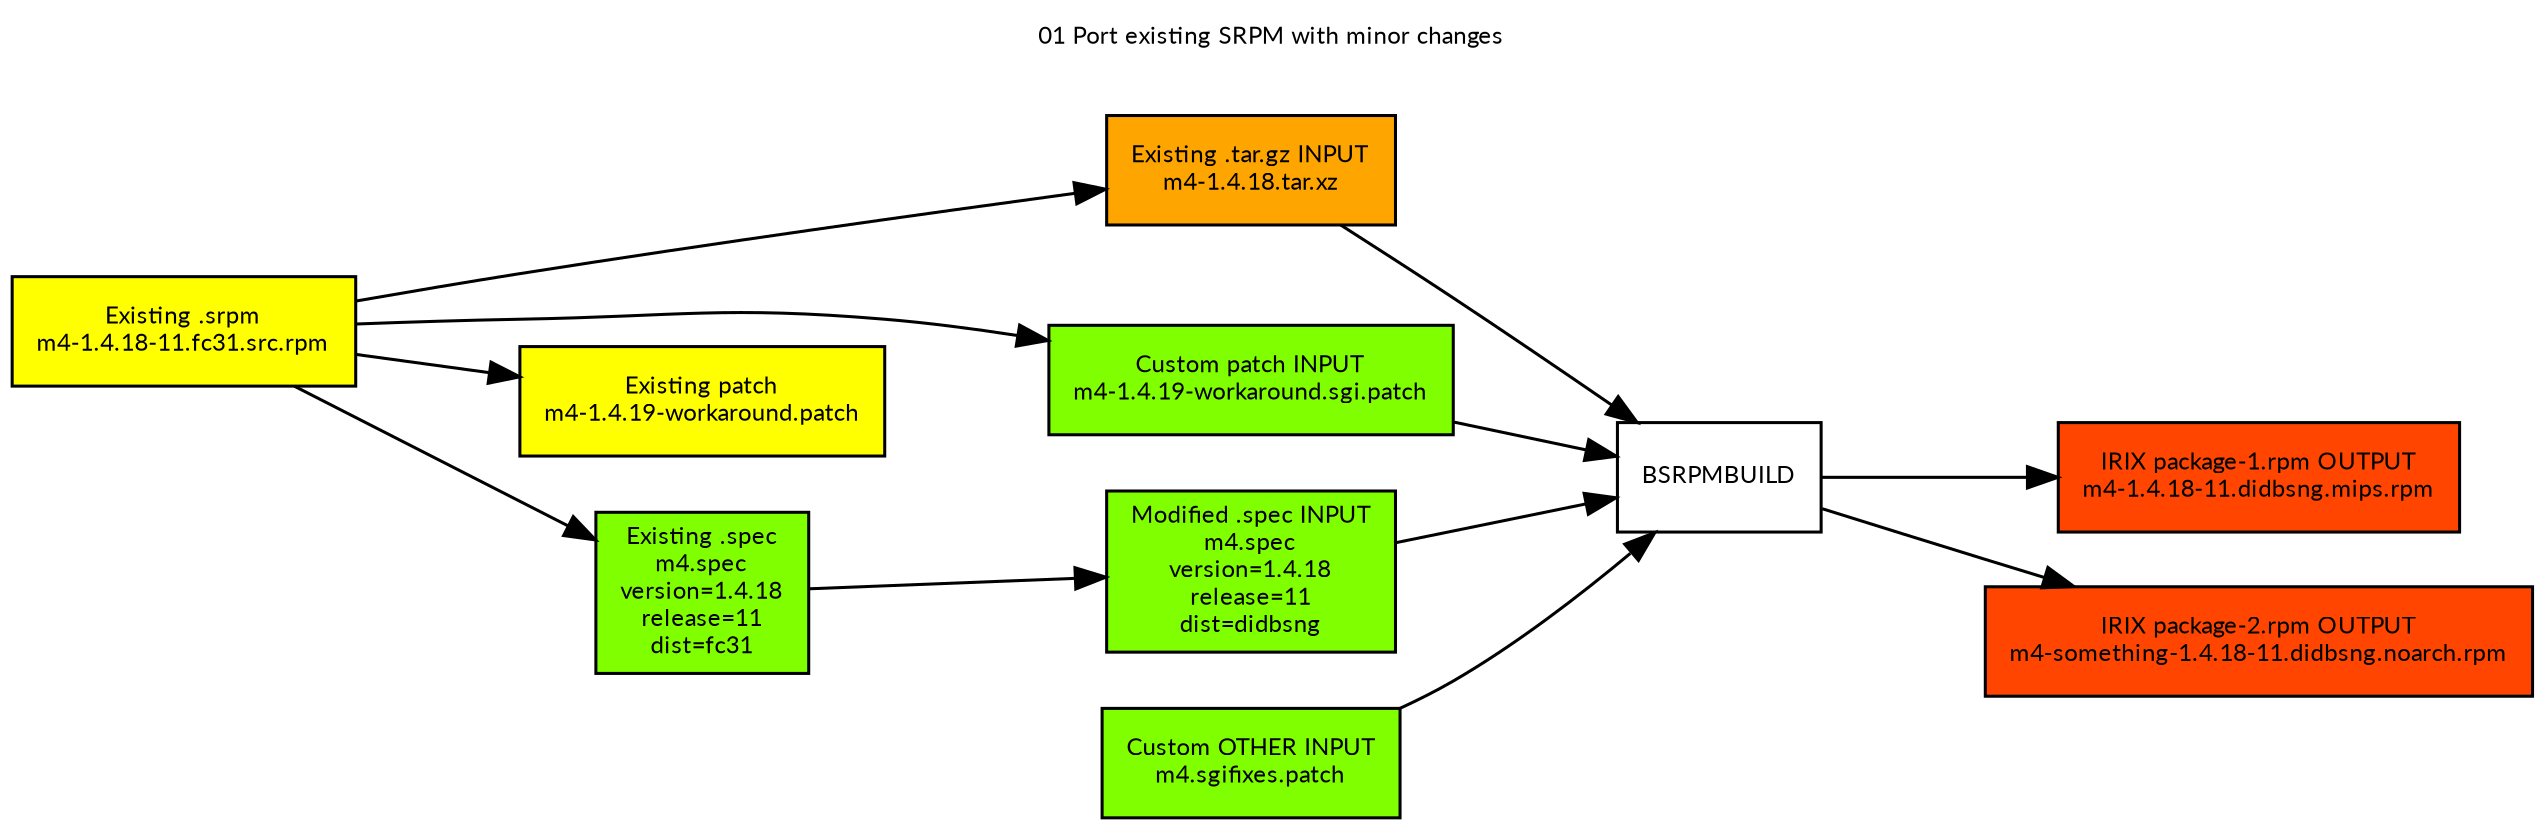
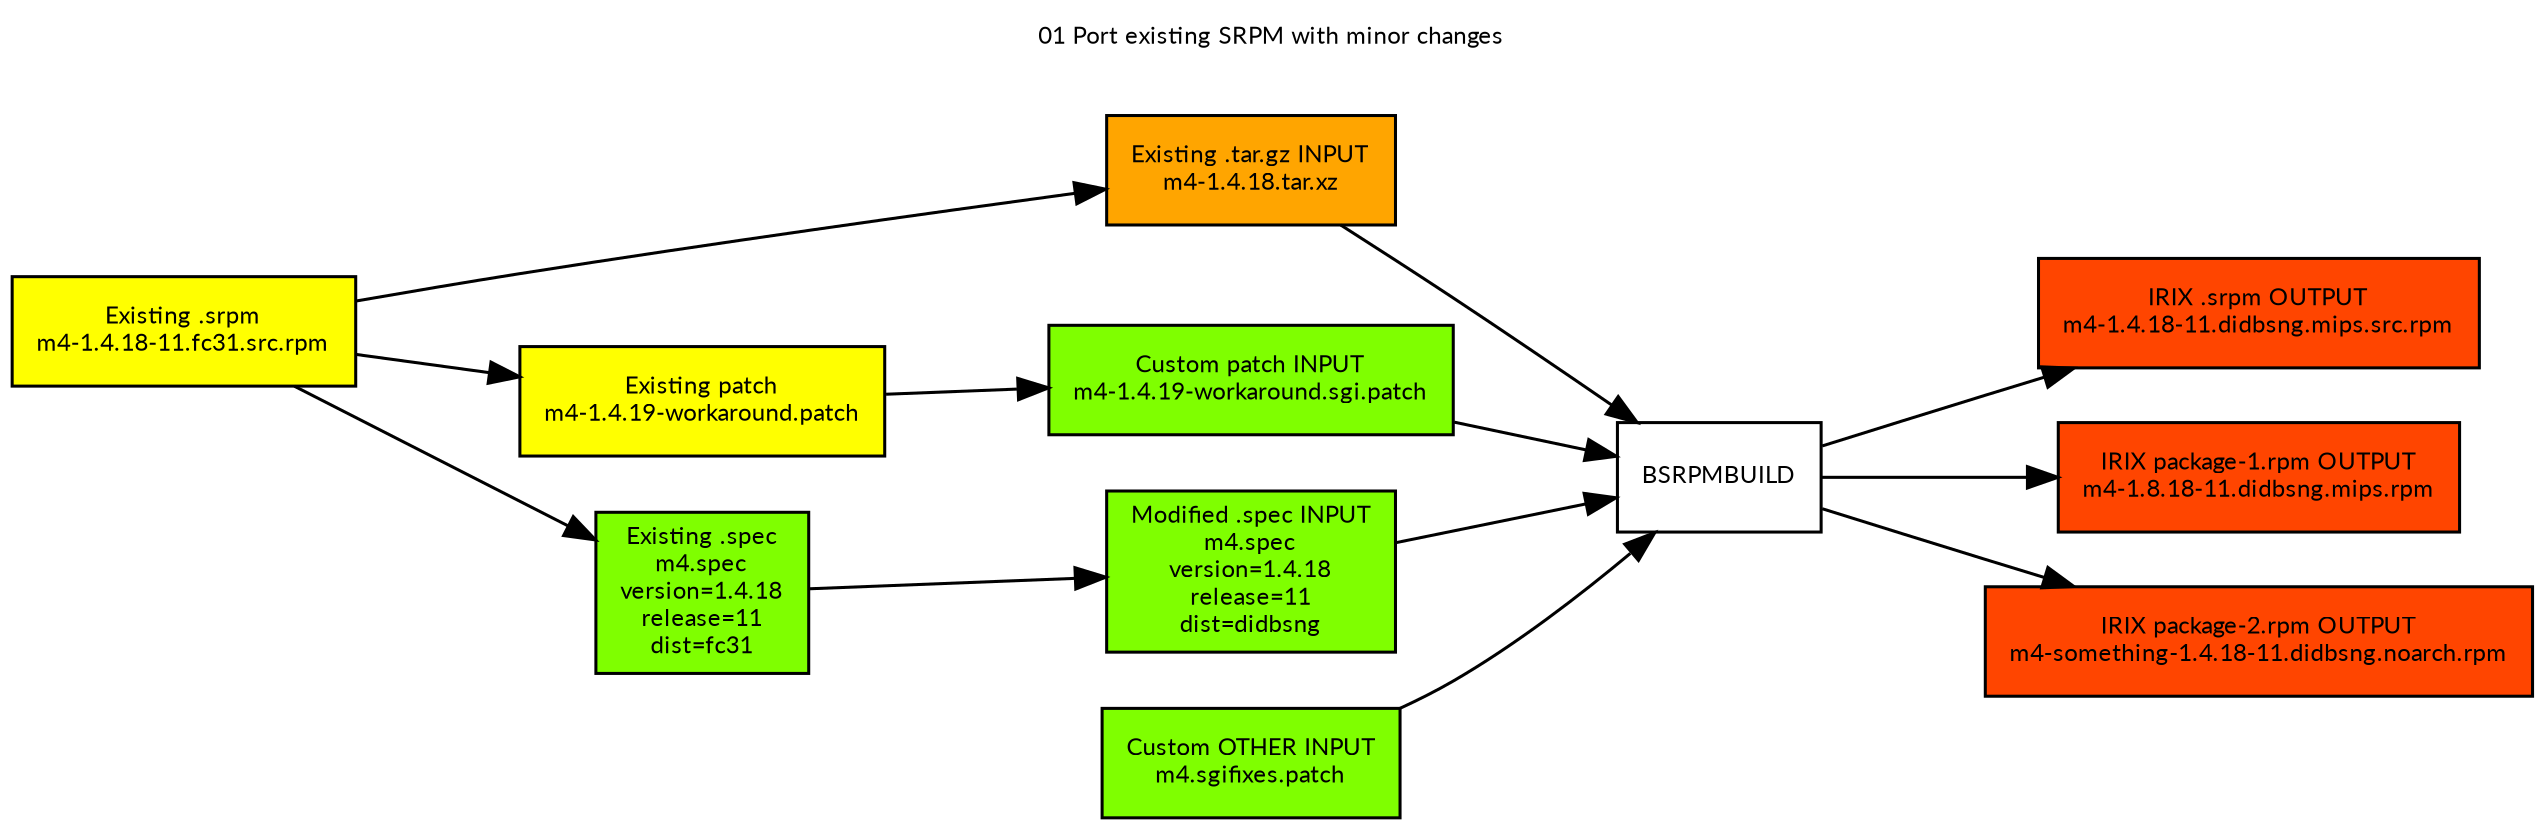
node "IRIX .srpm OUTPUT m4-1.4.18-11.didbsng.mips.src.rpm": added
edge "Existing .srpm m4-1.4.18-11.fc31.src.rpm" -> "Custom patch INPUT m4-1.4.19-workaround.sgi.patch": now "Existing patch m4-1.4.19-workaround.patch" -> "Custom patch INPUT m4-1.4.19-workaround.sgi.patch"
node "IRIX package-1.rpm OUTPUT m4-1.4.18-11.didbsng.mips.rpm": label "IRIX package-1.rpm OUTPUT m4-1.4.18-11.didbsng.mips.rpm" -> "IRIX package-1.rpm OUTPUT m4-1.8.18-11.didbsng.mips.rpm"
